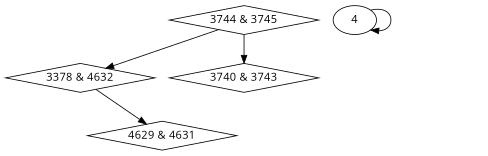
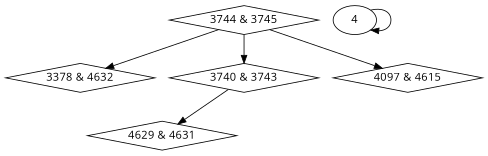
node "4097 & 4615": added
edge "3378 & 4632" -> "4629 & 4631": now "3740 & 3743" -> "4629 & 4631"
